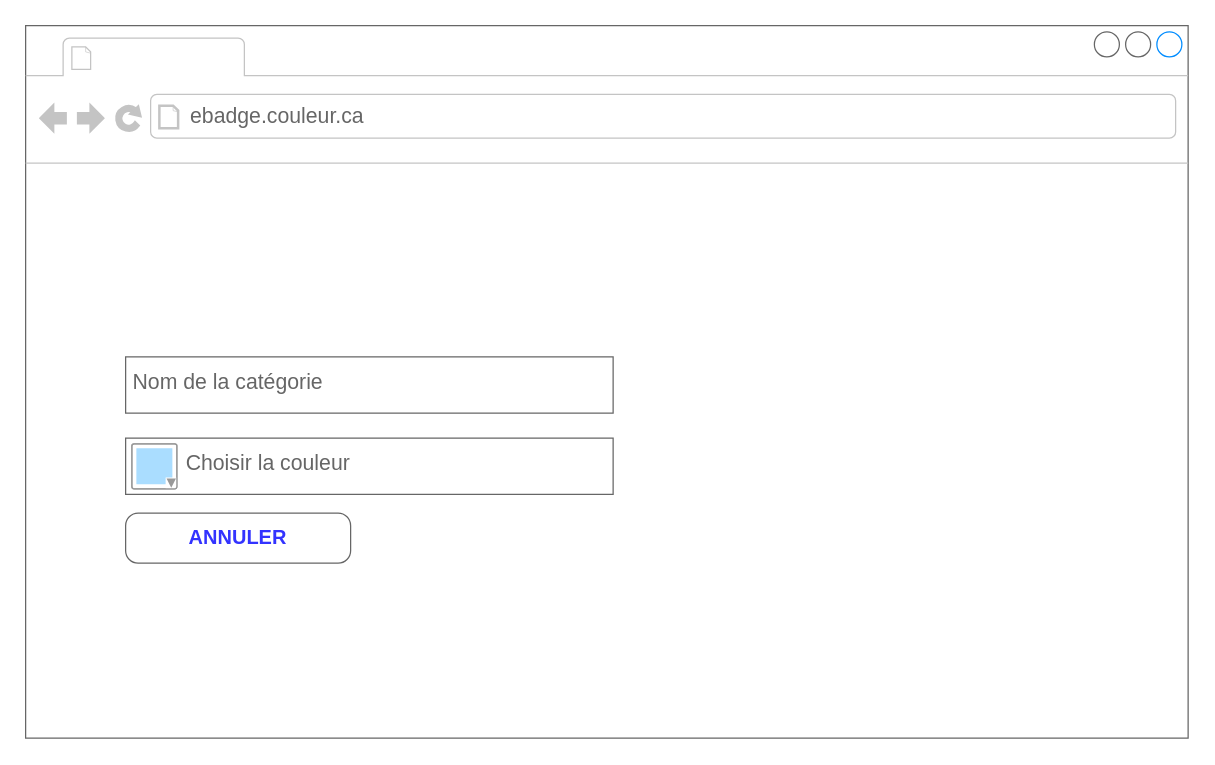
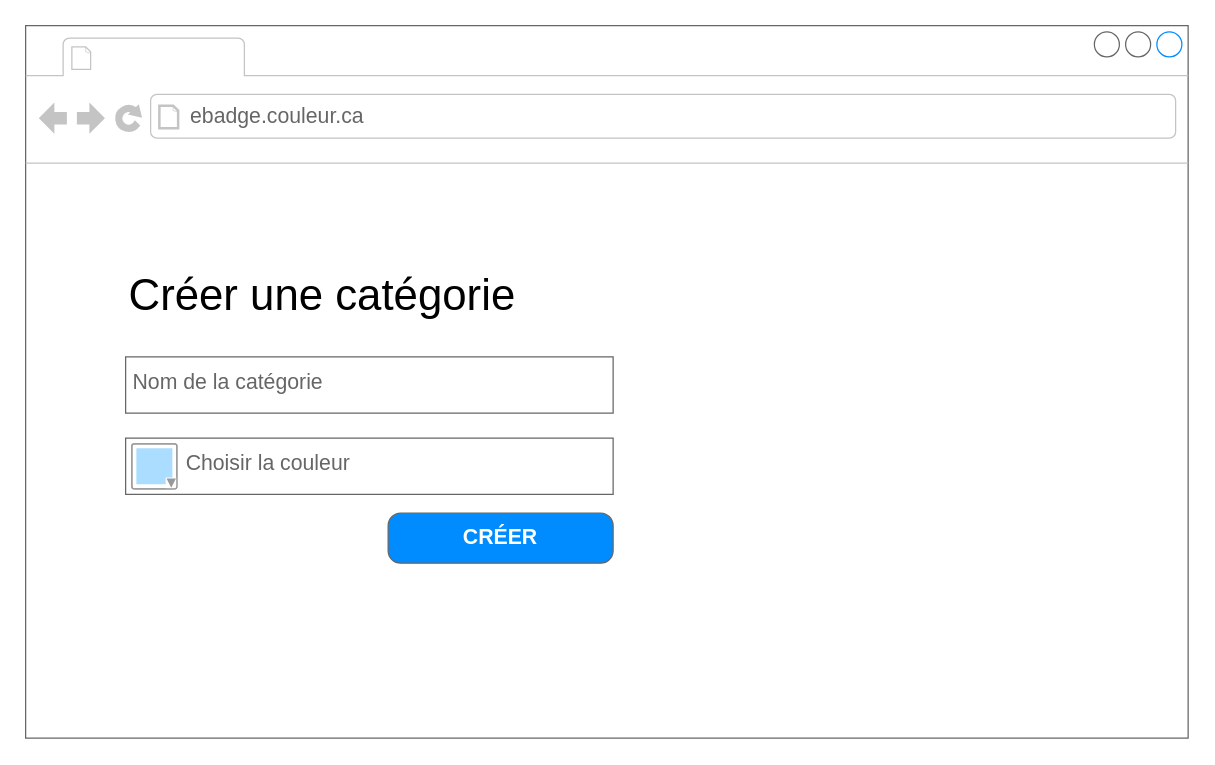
node "Créer une catégorie": added
node "ANNULER": removed
node "CRÉER": added
